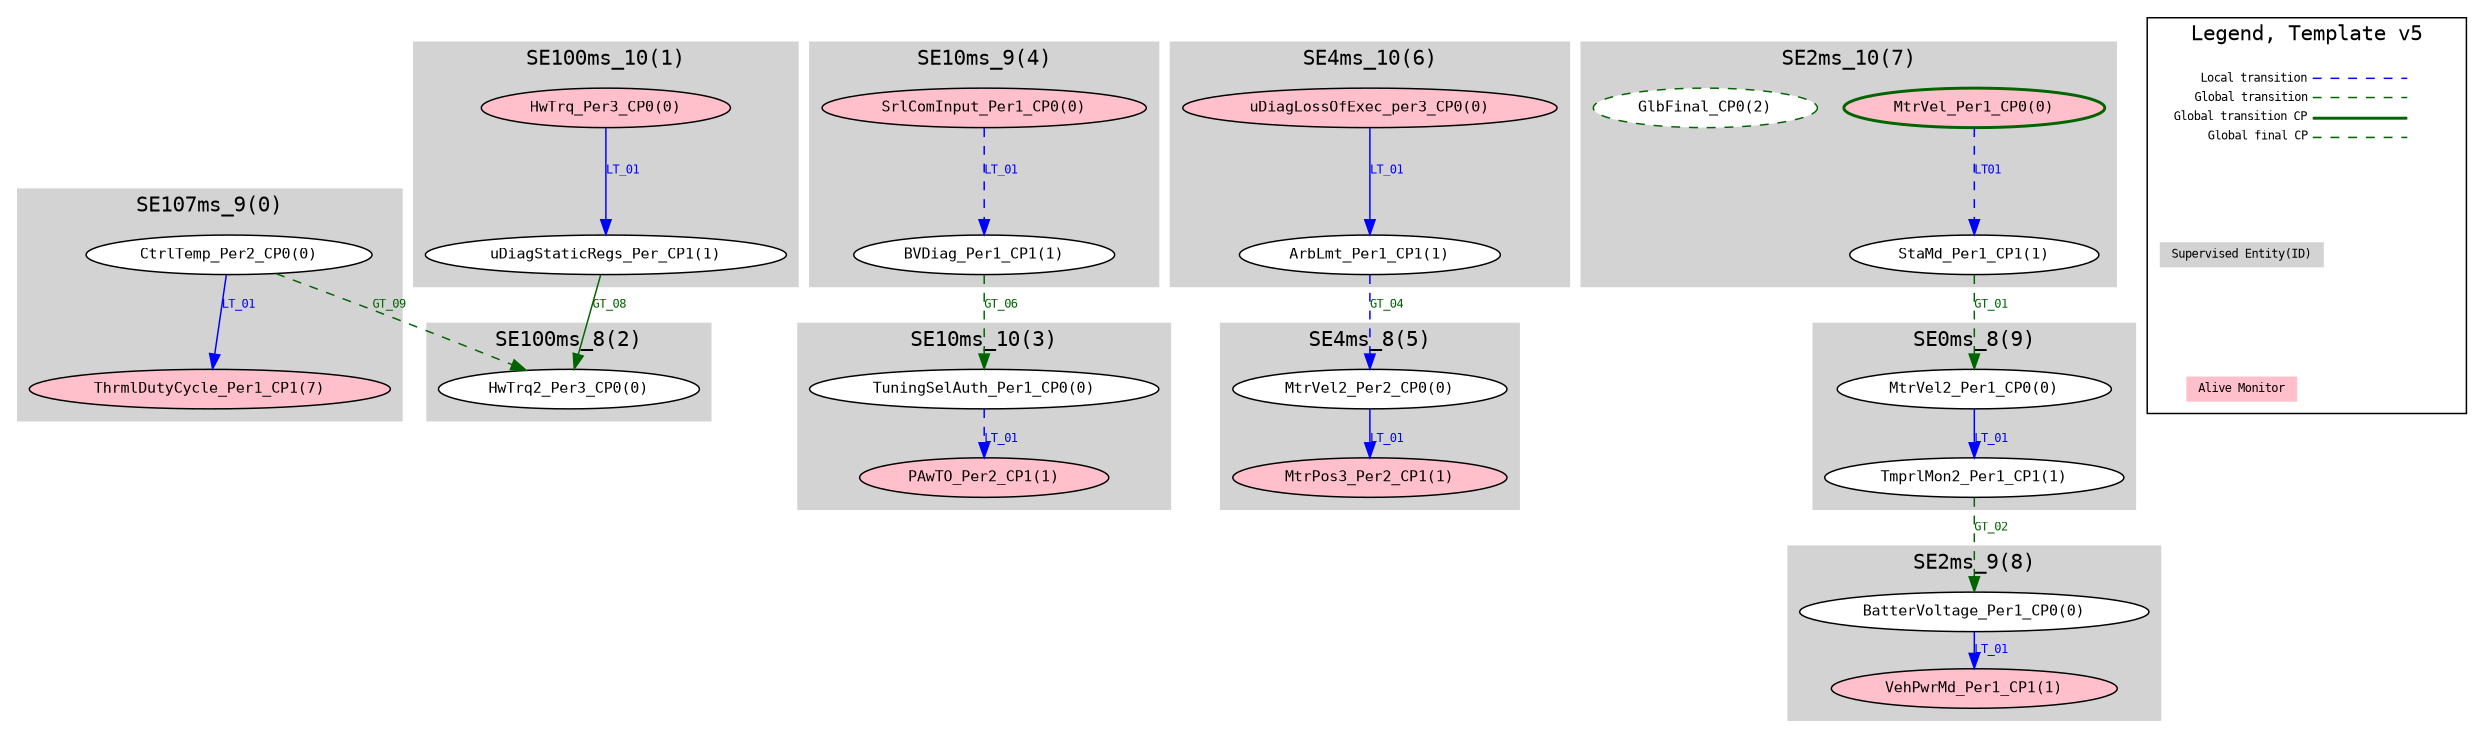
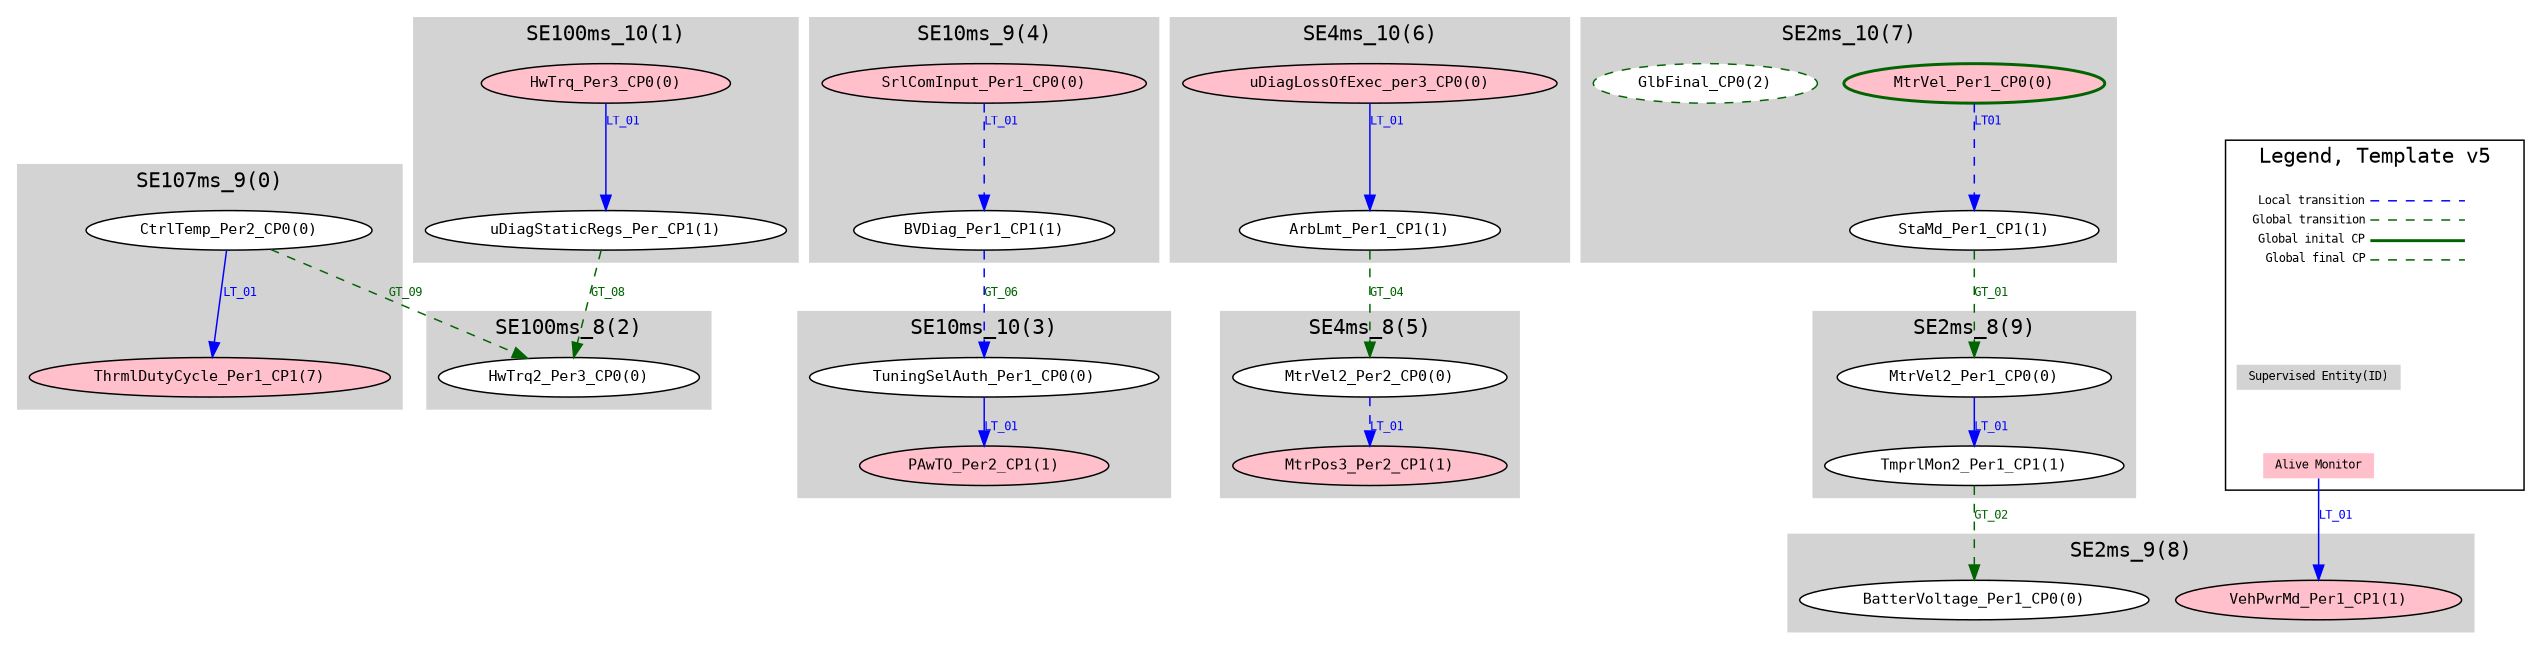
node "Local transition": text "Global transition CP" -> "Global inital CP"
edge "uDiagStaticRegs_Per_CP1(1)" -> "HwTrq2_Per3_CP0(0)": style solid -> dashed
edge "BVDiag_Per1_CP1(1)" -> "TuningSelAuth_Per1_CP0(0)": color darkgreen -> blue
edge "ArbLmt_Per1_CP1(1)" -> "MtrVel2_Per2_CP0(0)": color blue -> darkgreen
cluster "SE0ms_8(9)": label "SE0ms_8(9)" -> "SE2ms_8(9)"
edge "TuningSelAuth_Per1_CP0(0)" -> "PAwTO_Per2_CP1(1)": style dashed -> solid
edge "MtrVel2_Per2_CP0(0)" -> "MtrPos3_Per2_CP1(1)": style solid -> dashed
edge "BatterVoltage_Per1_CP0(0)" -> "VehPwrMd_Per1_CP1(1)": now "Alive Monitor" -> "VehPwrMd_Per1_CP1(1)"
